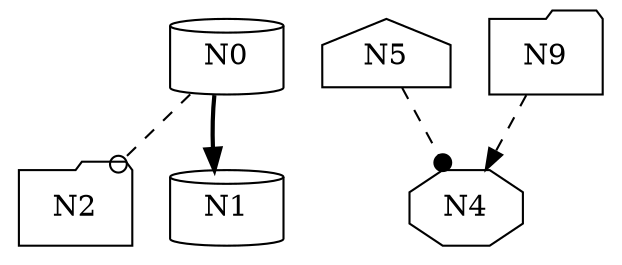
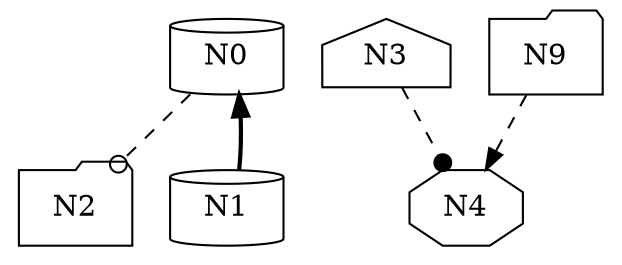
node "N5": label "N5" -> "N3"
edge "N0" -> "N1": reversed
